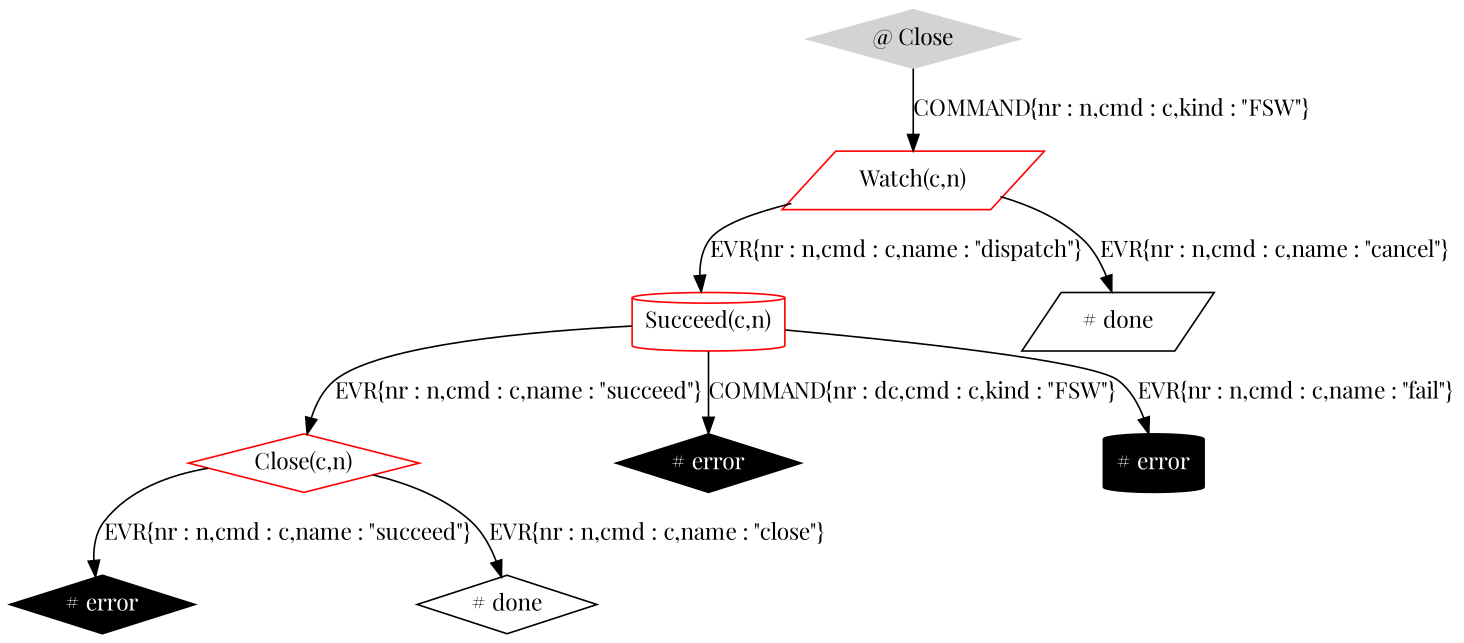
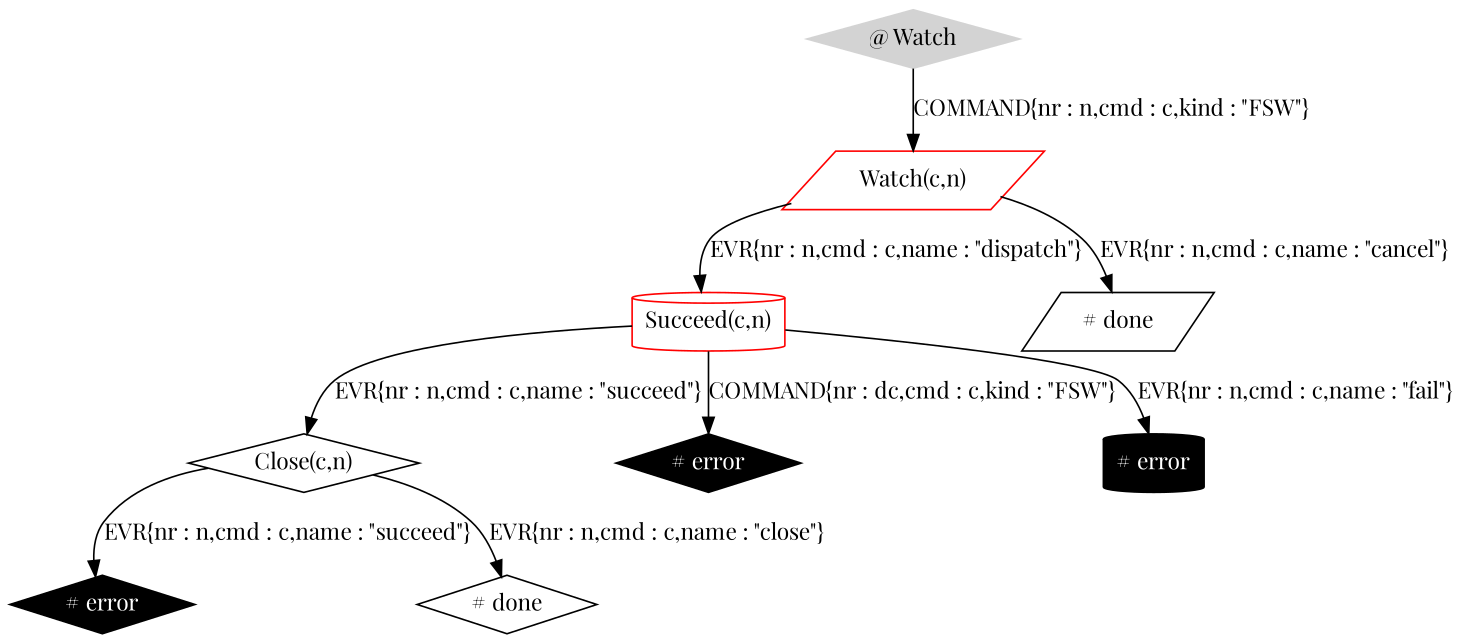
node "@ Close": label "@ Close" -> "@ Watch"
node "Close(c,n)": color red -> black
